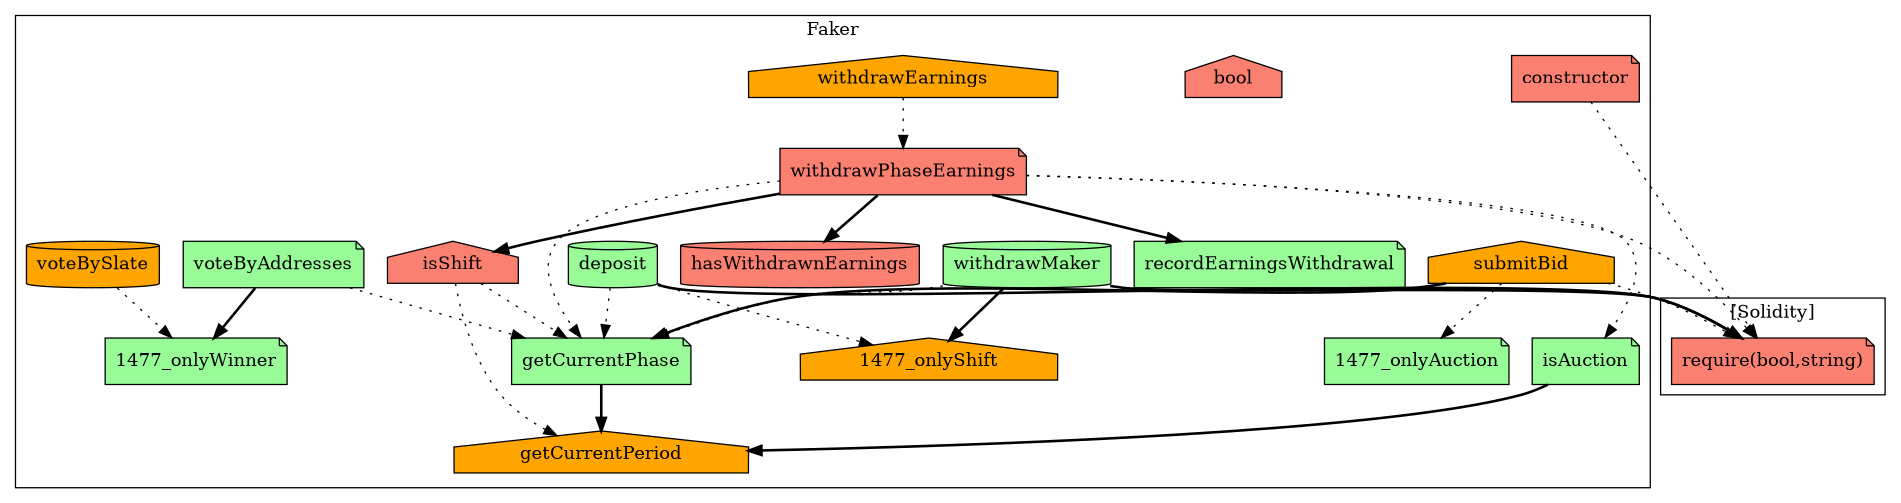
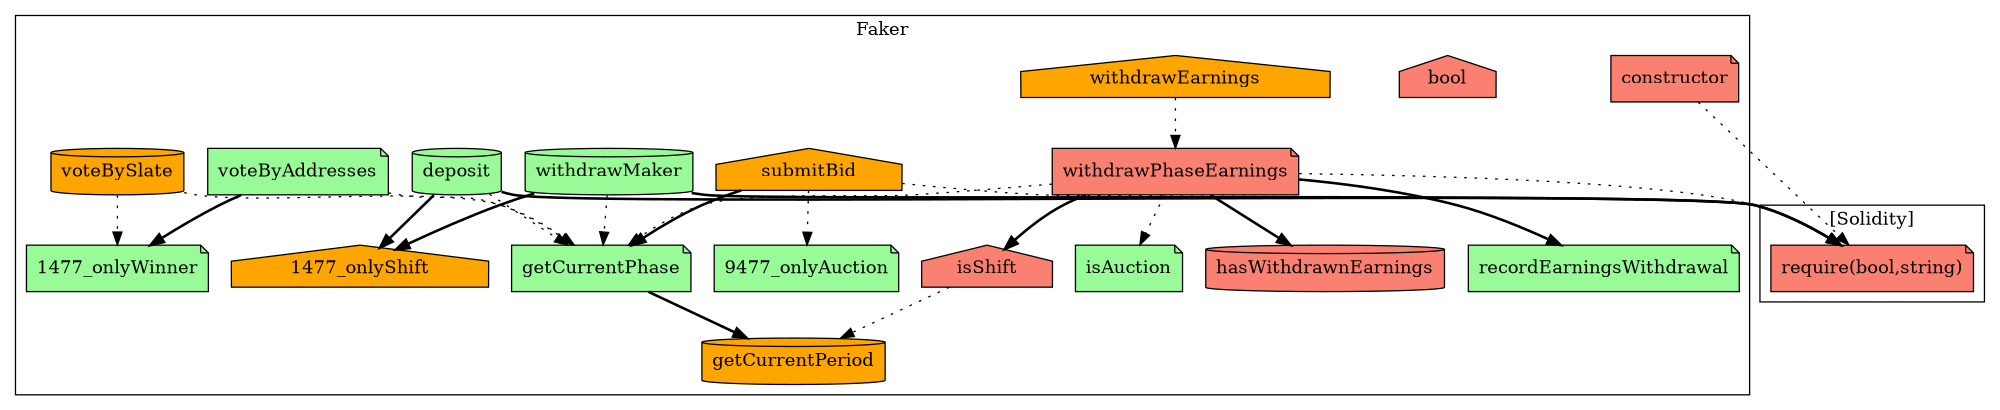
edge "isShift" -> "getCurrentPhase": now "voteBySlate" -> "getCurrentPhase"
edge "deposit" -> "1477_onlyShift": style dotted -> bold
node "1477_onlyAuction": label "1477_onlyAuction" -> "9477_onlyAuction"
edge "isAuction" -> "getCurrentPeriod": removed
node "getCurrentPeriod": shape house -> cylinder
